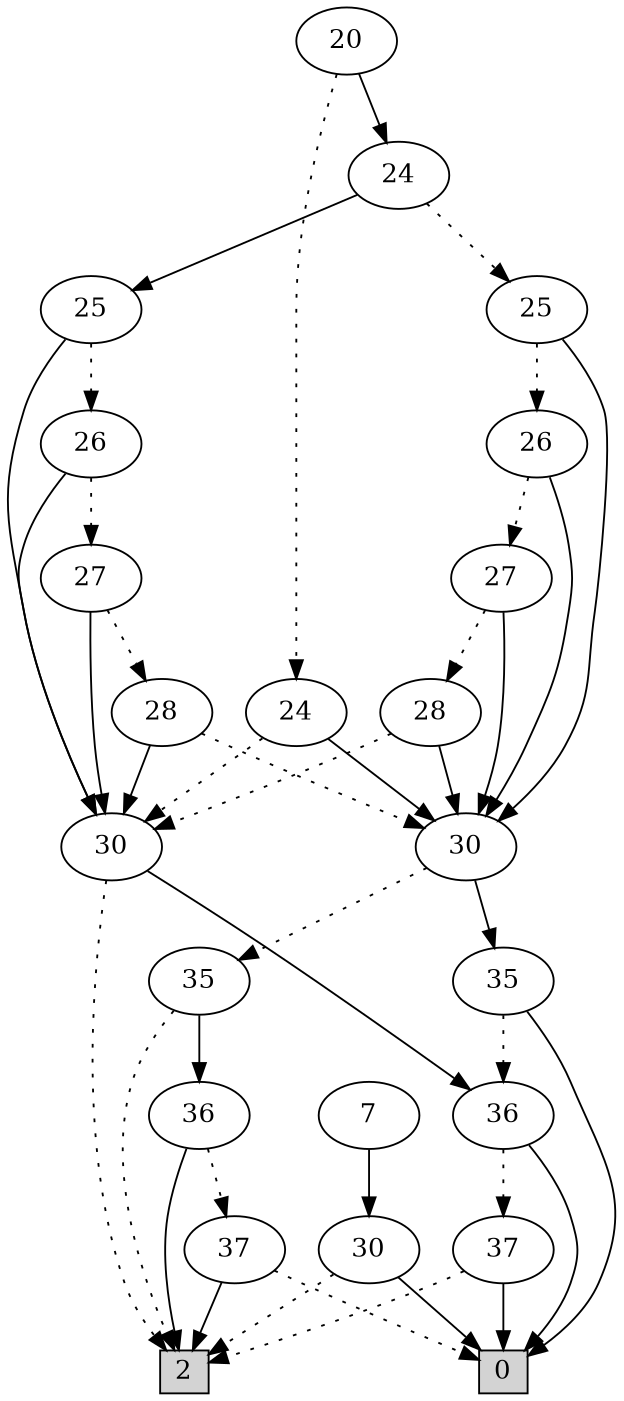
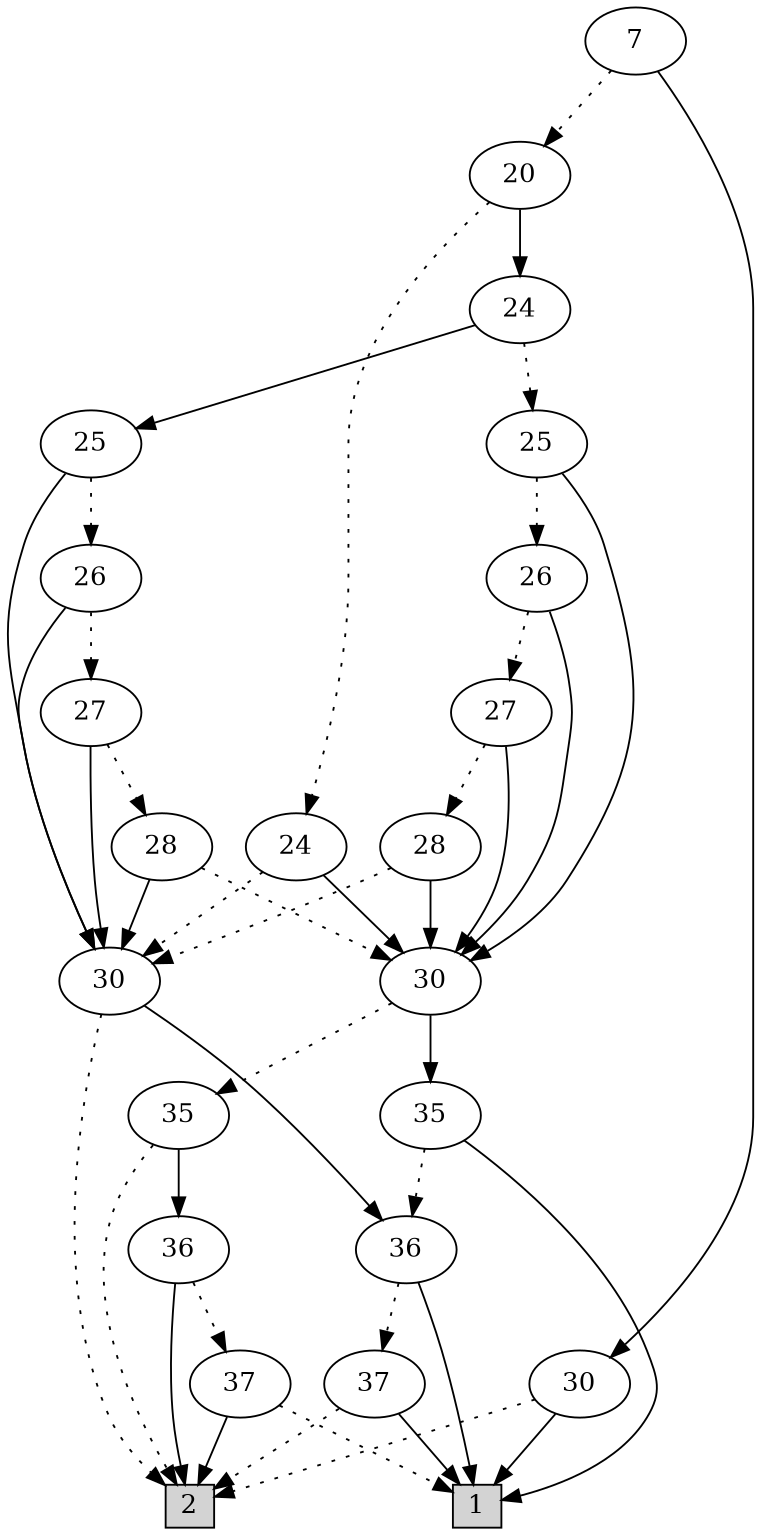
edge "7" -> "20": added
node "0": label "0" -> "1"
